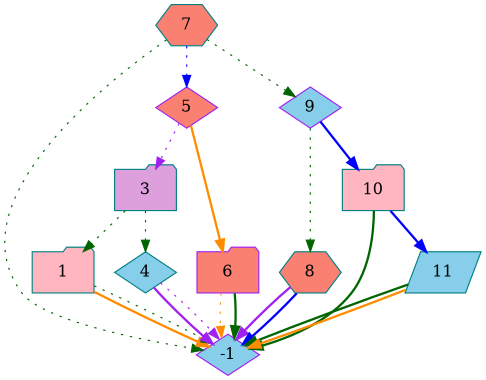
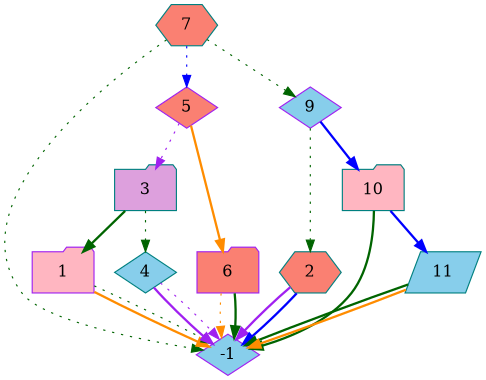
edge "3" -> "1": style dotted -> bold
node "1": color teal -> purple
node "8": label "8" -> "2"
